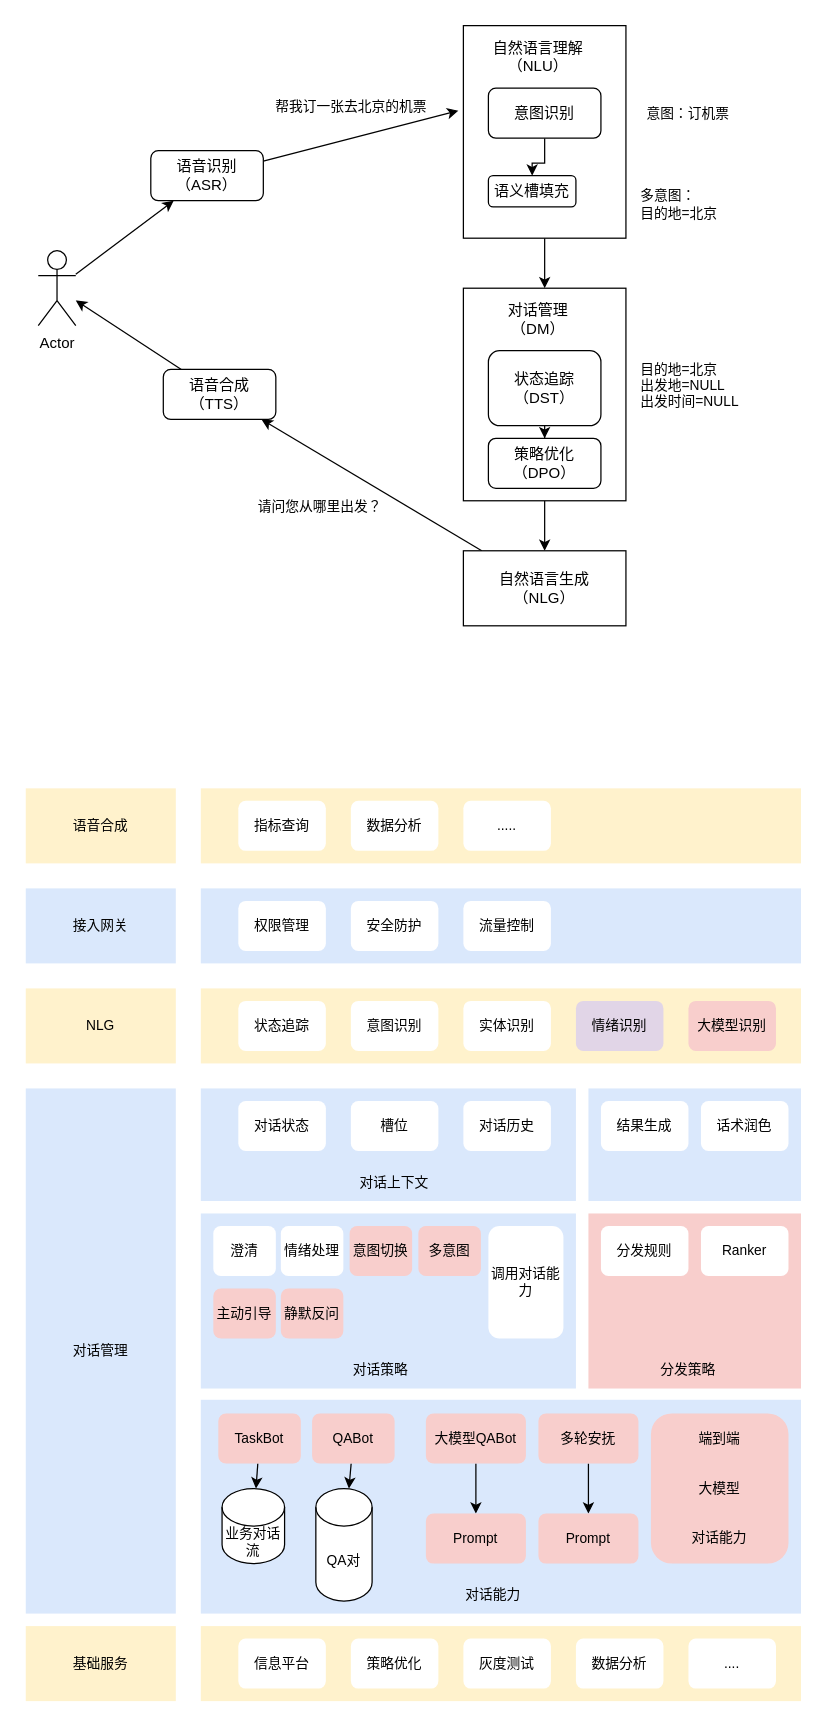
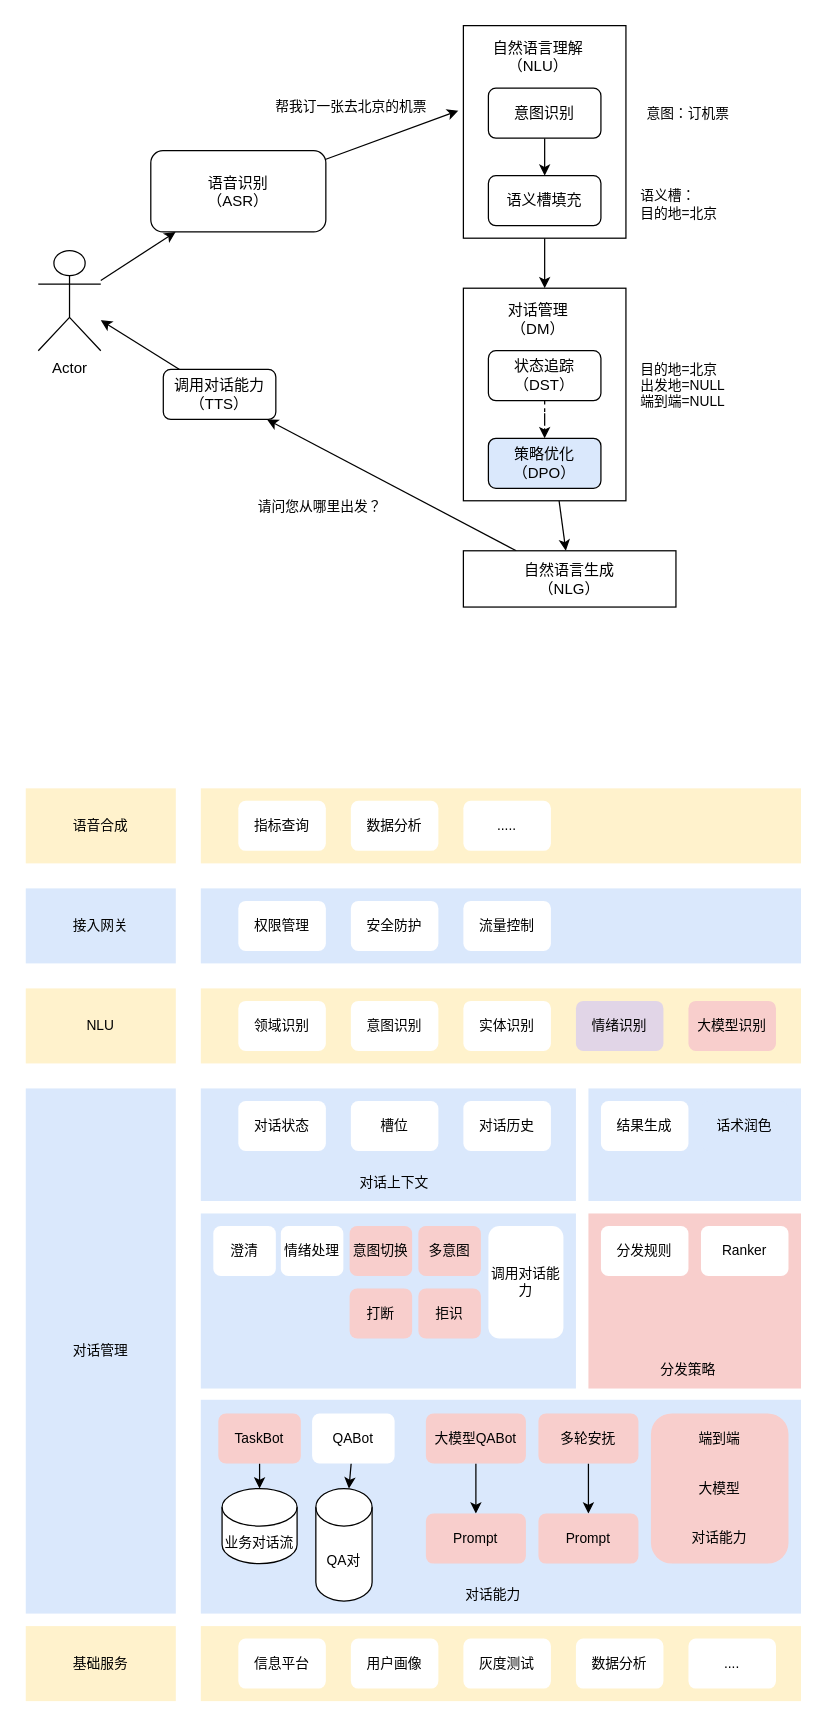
node "语音识别 （ASR）": size 113x50 -> 175x81
node "语义槽填充": size 88x31 -> 113x50
node "多意图： 目的地=北京": label "多意图： 目的地=北京" -> "语义槽： 目的地=北京"
node "Actor": size 38x75 -> 63x100
node "目的地=北京 出发地=NULL 出发时间=NULL": label "目的地=北京 出发地=NULL 出发时间=NULL" -> "目的地=北京 出发地=NULL 端到端=NULL"
node "状态追踪（DST）": size 113x75 -> 113x50
node "语音合成（TTS）": label "语音合成（TTS）" -> "调用对话能力（TTS）"
node "策略优化（DPO）": fillcolor #ffffff -> #dae8fc
node "自然语言生成 （NLG）": size 163x75 -> 213x56
node "NLG": label "NLG" -> "NLU"
node "状态追踪": label "状态追踪" -> "领域识别"
node "话术润色": fillcolor #ffffff -> #dae8fc
node "主动引导": removed
node "静默反问": removed
node "打断": added
node "拒识": added
node "对话策略": removed
node "QABot": fillcolor #f8cecc -> #ffffff
node "业务对话流": size 63x75 -> 75x75
node "策略优化": label "策略优化" -> "用户画像"
